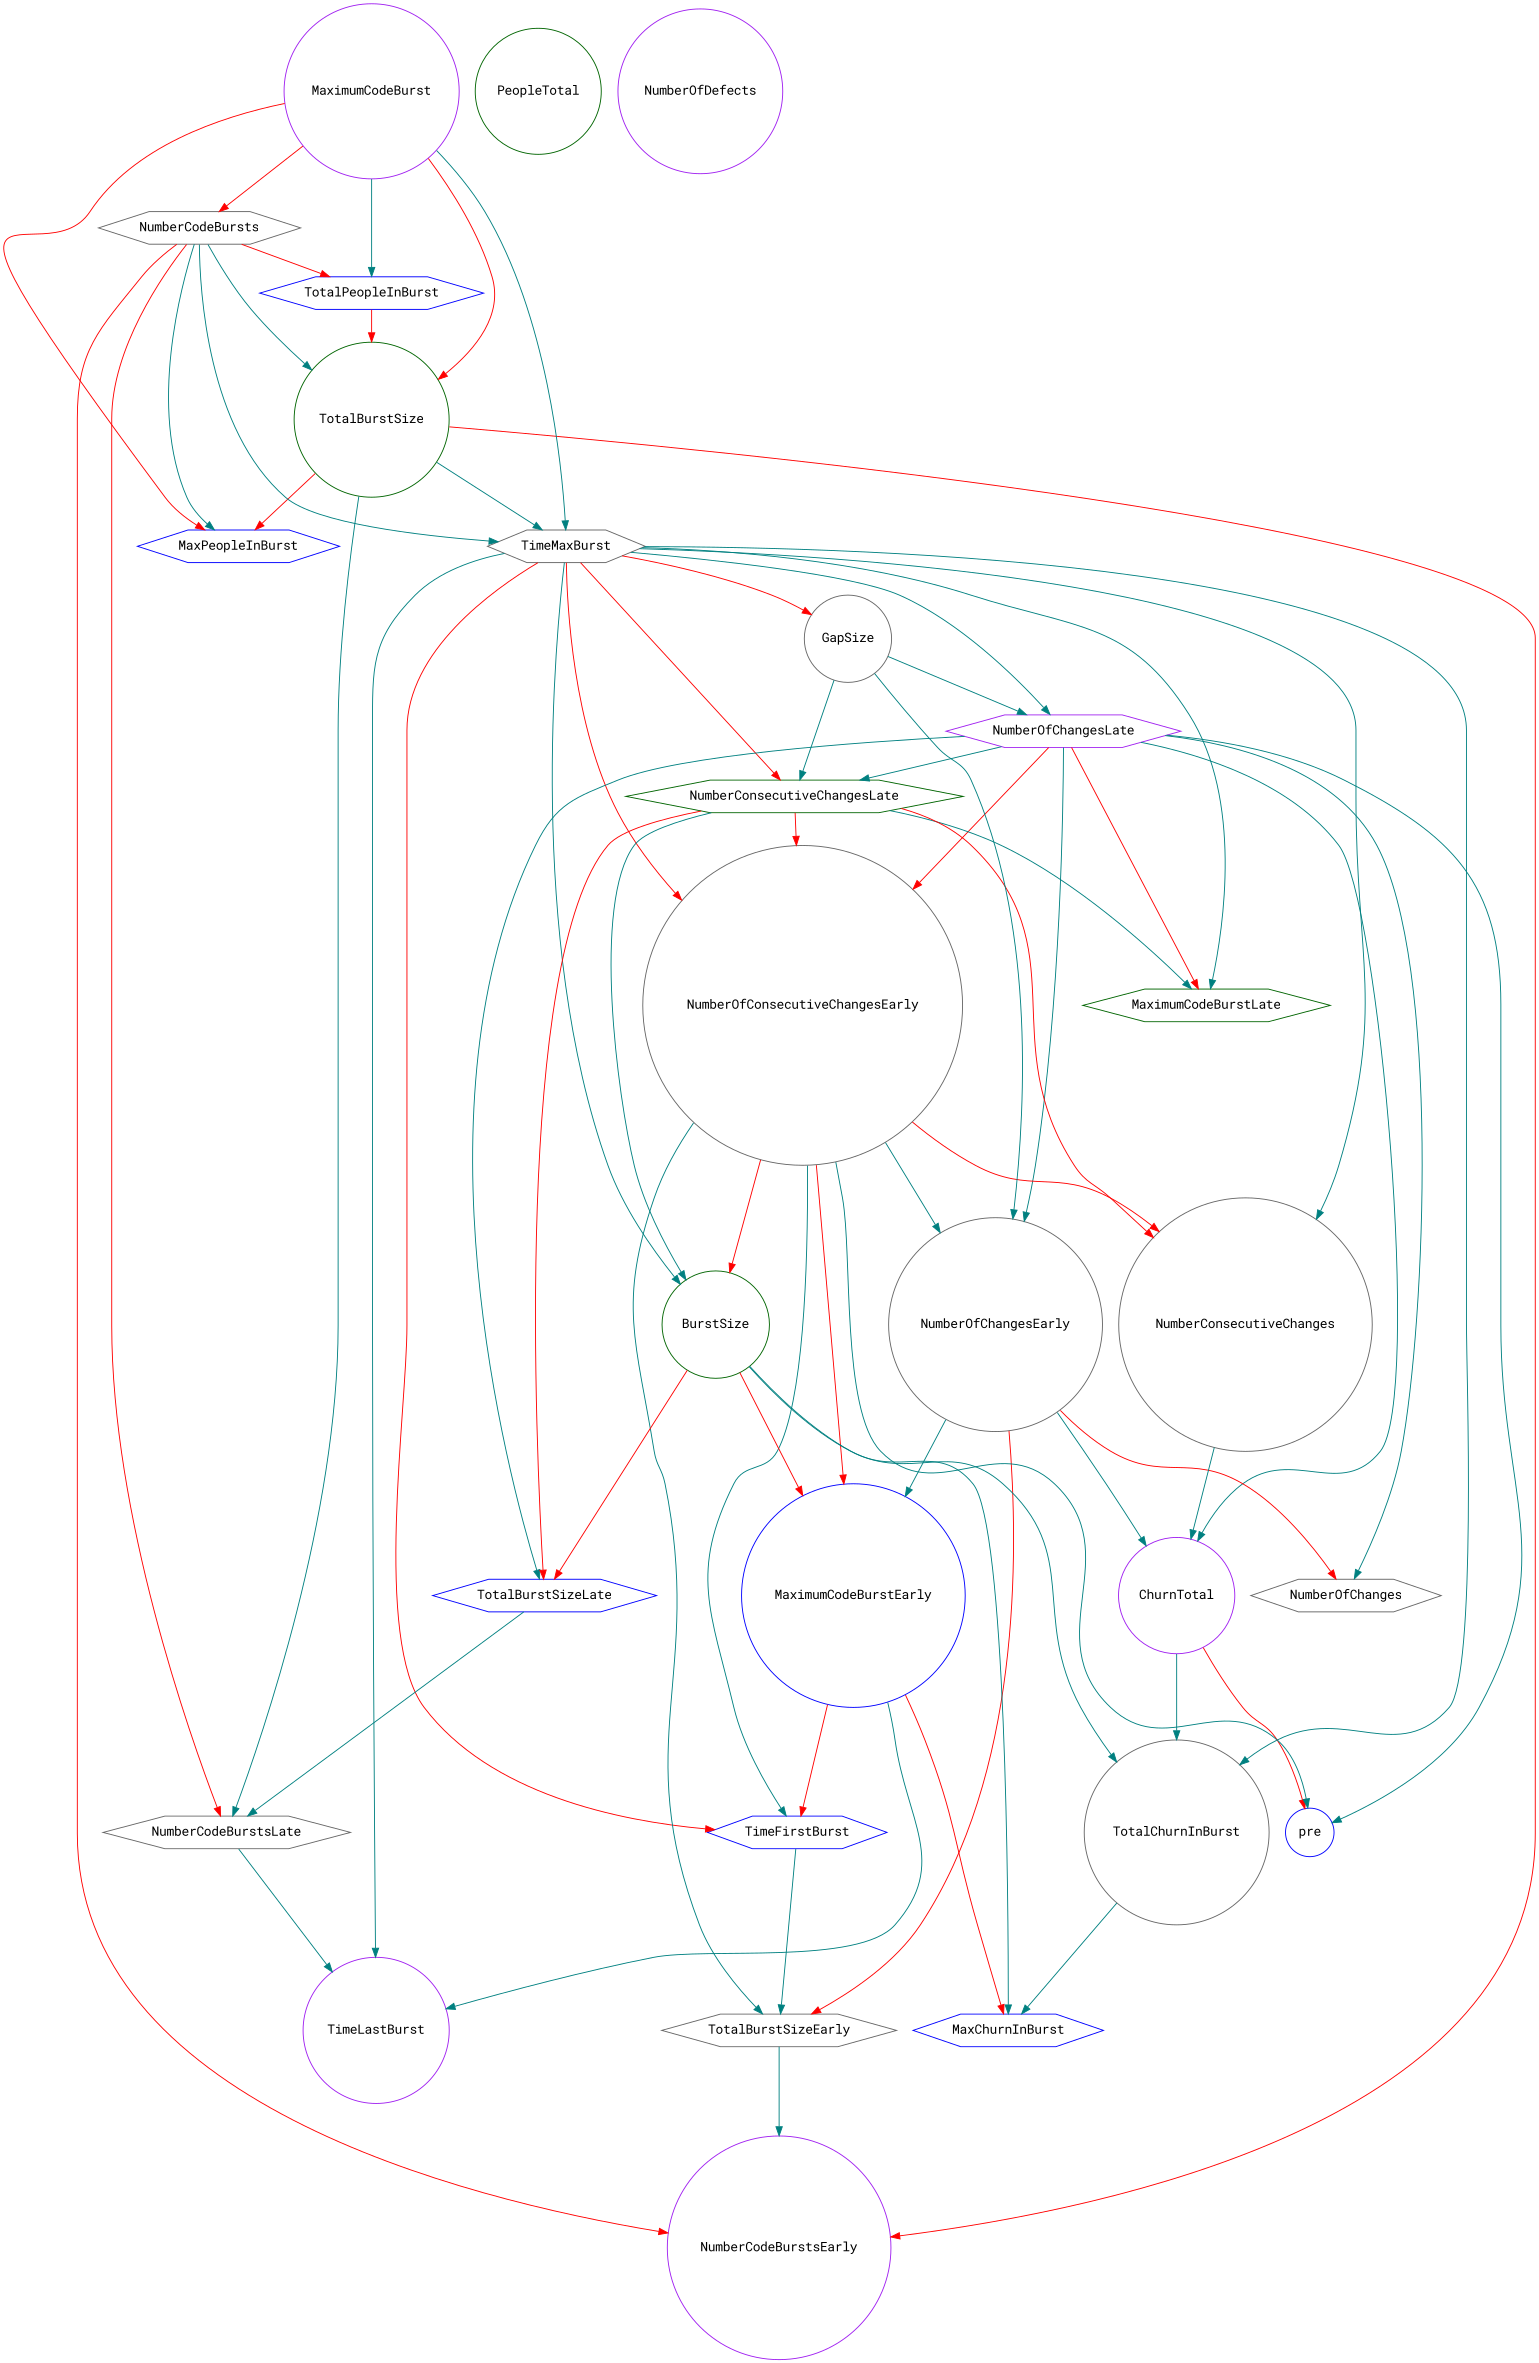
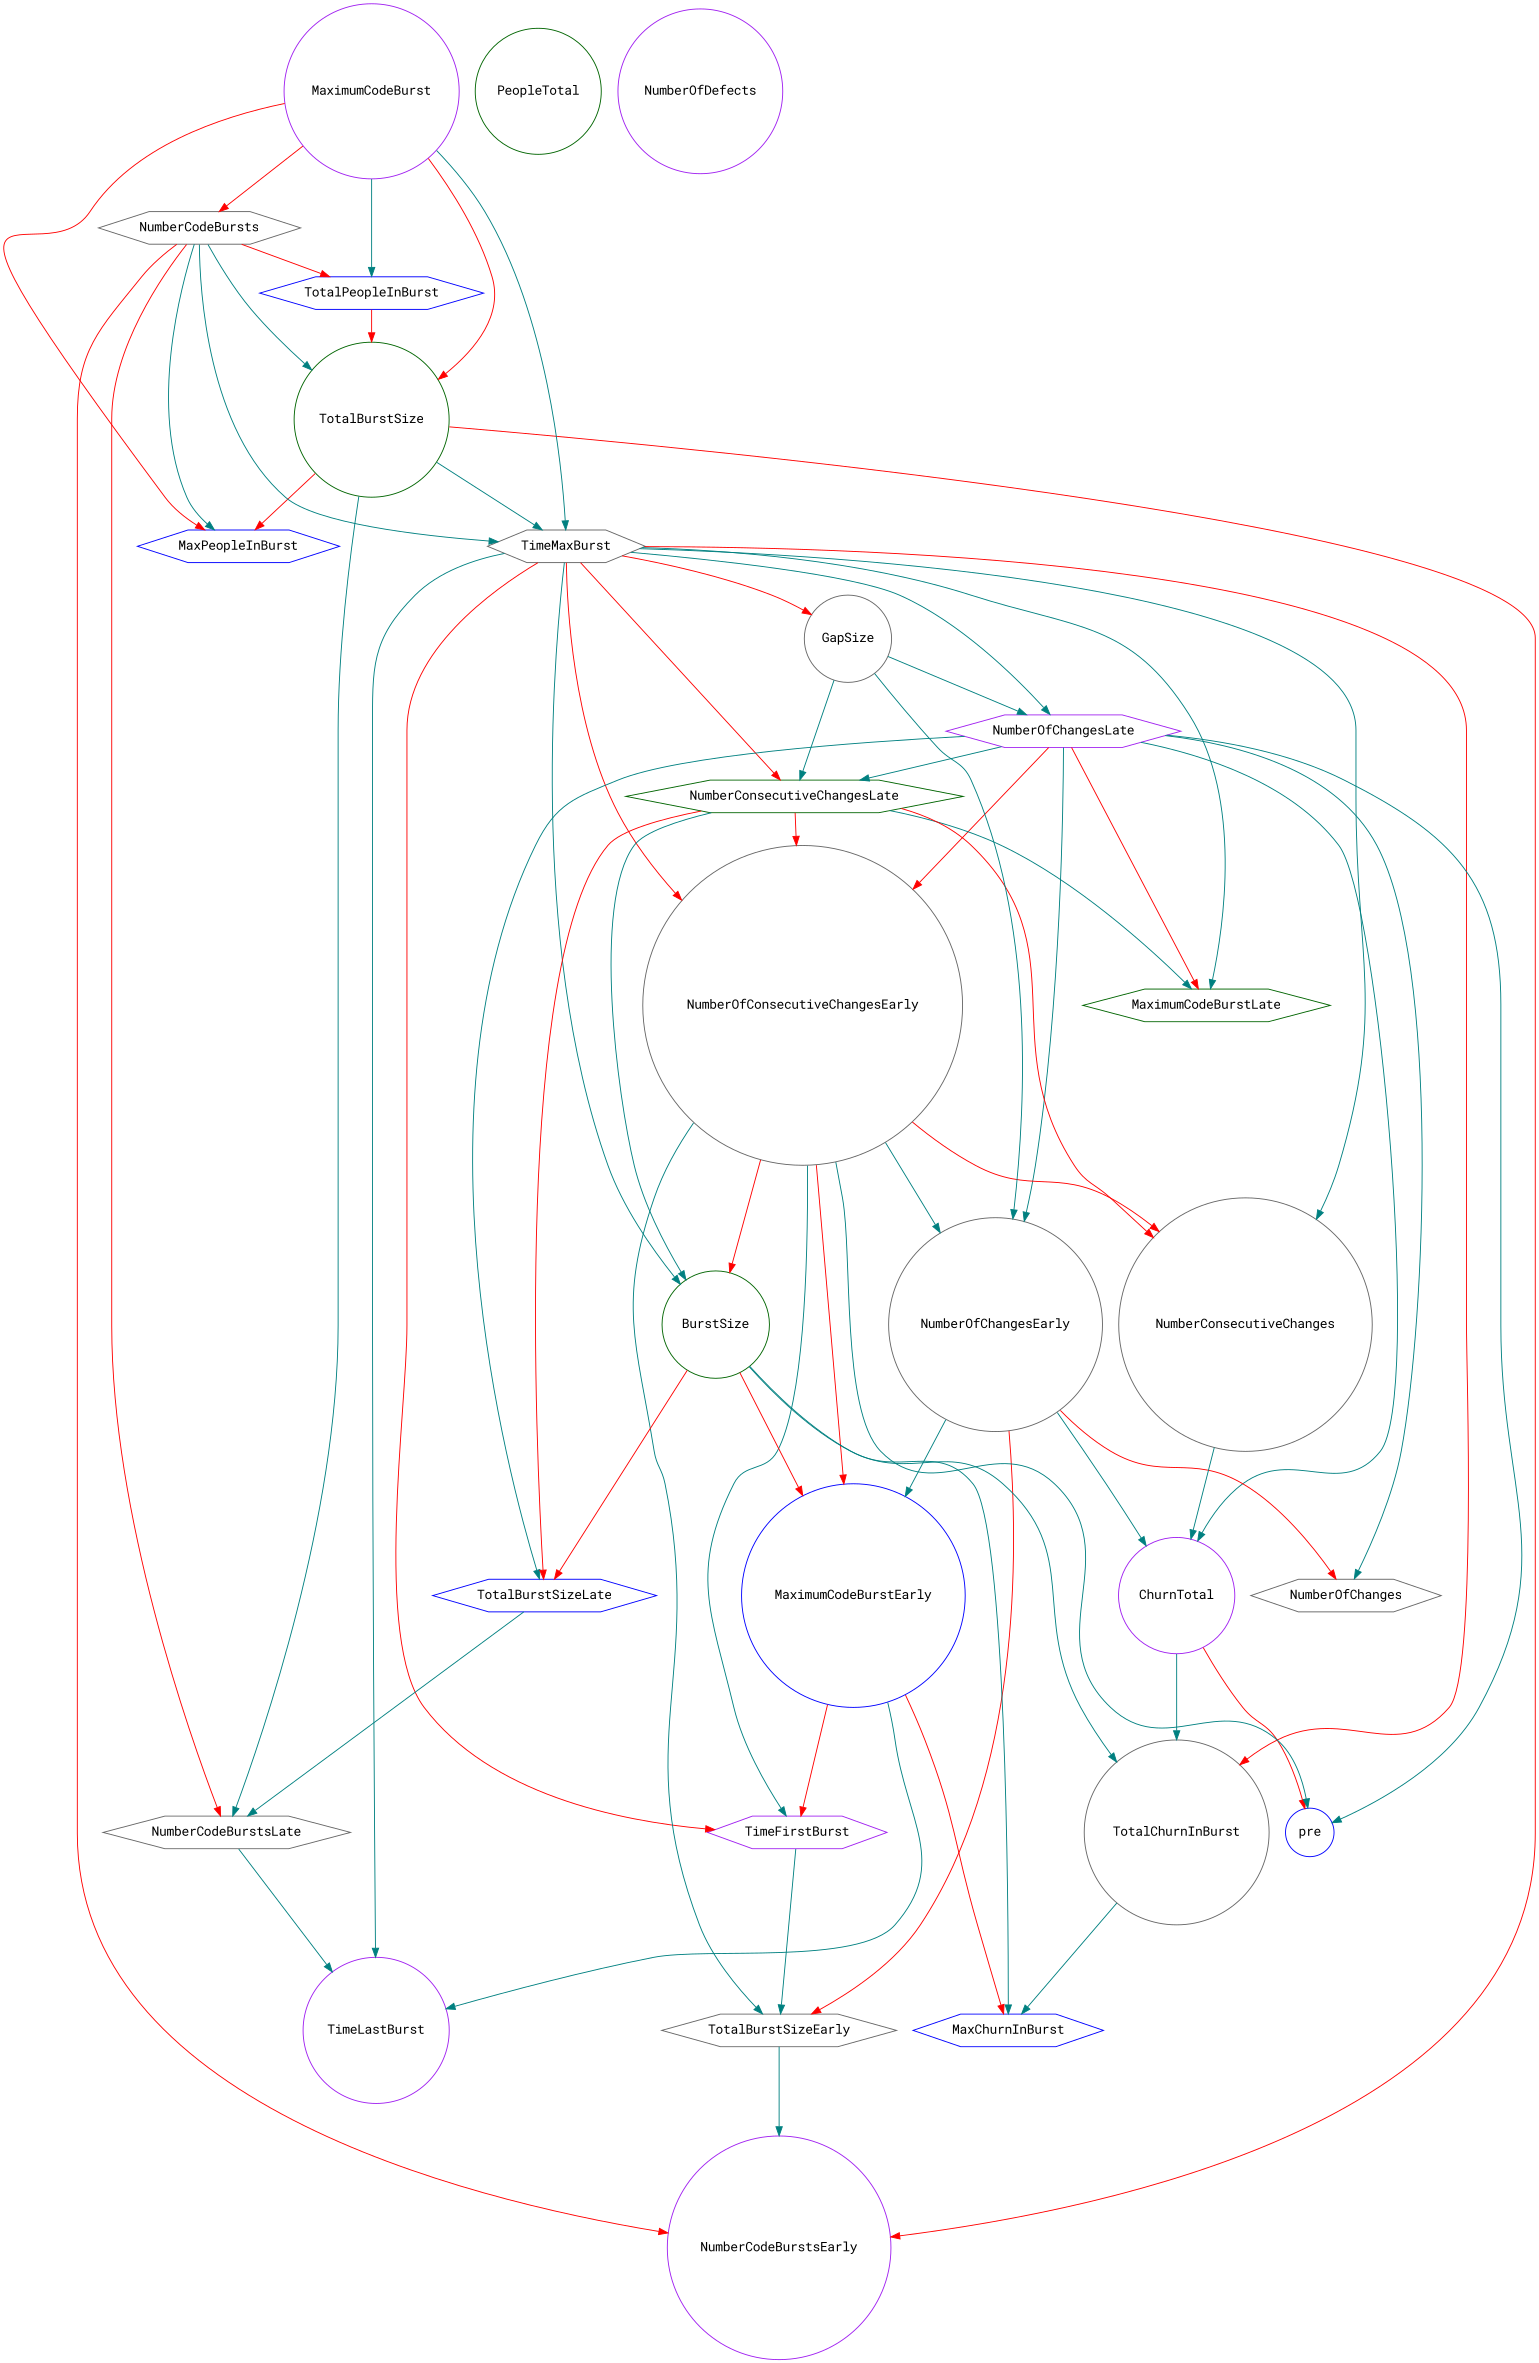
edge "TimeMaxBurst" -> "TotalChurnInBurst": color teal -> red
node "TimeFirstBurst": color blue -> purple
